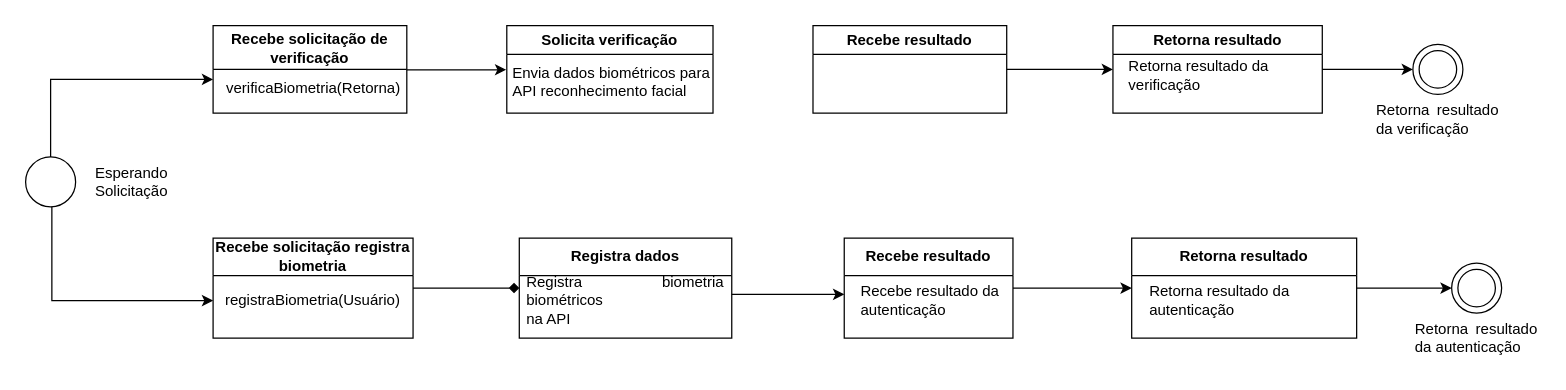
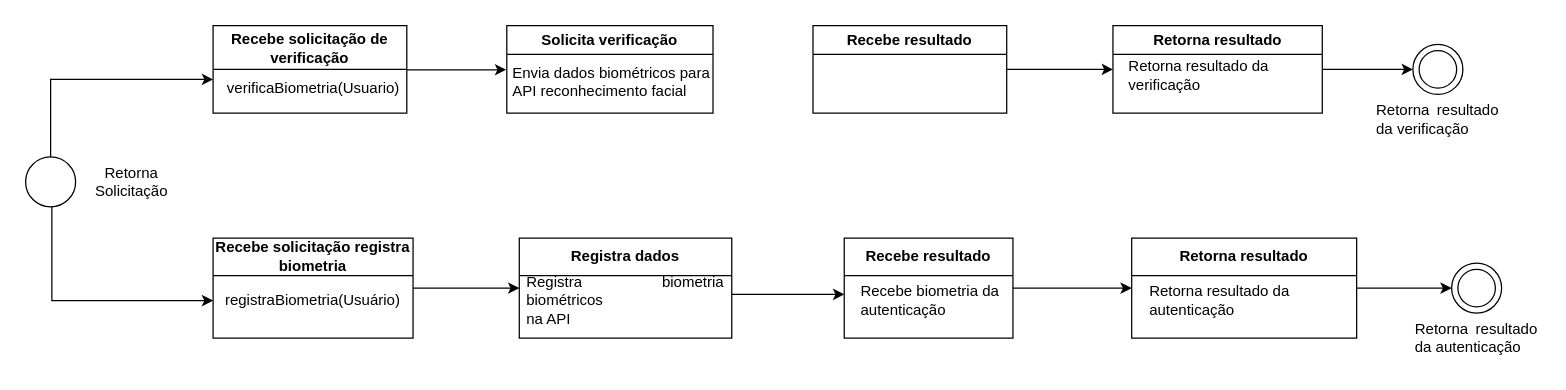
node "verificaBiometria(Retorna)": label "verificaBiometria(Retorna)" -> "verificaBiometria(Usuario)"
node "Esperando Solicitação": label "Esperando Solicitação" -> "Retorna Solicitação"
edge "Recebe solicitação registra biometria" -> "Registra dados": arrowhead diamond -> classic
node "Recebe resultado da autenticação": label "Recebe resultado da autenticação" -> "Recebe biometria da autenticação"
